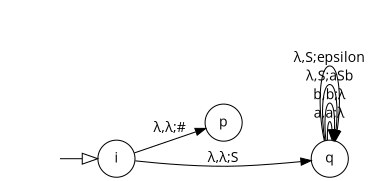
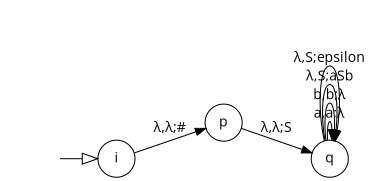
edge "i" -> "q": now "p" -> "q"
